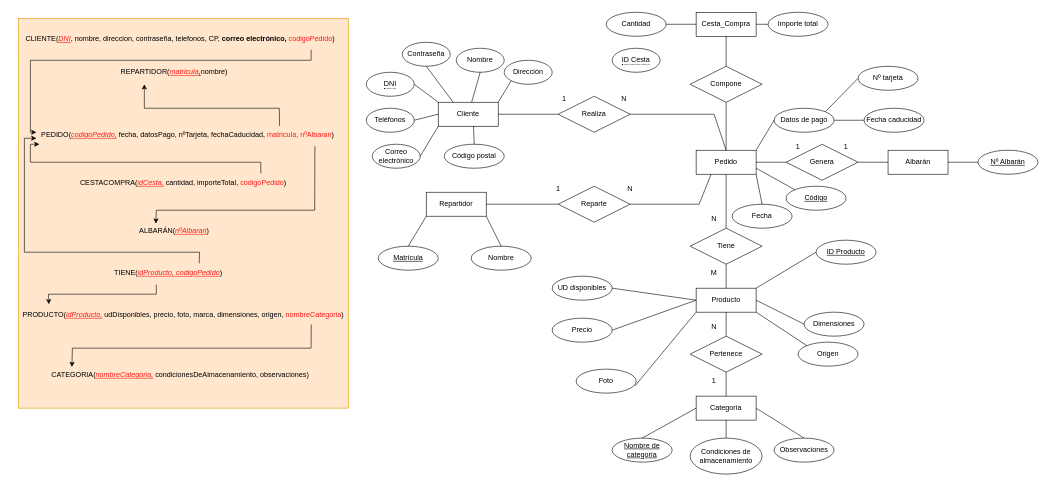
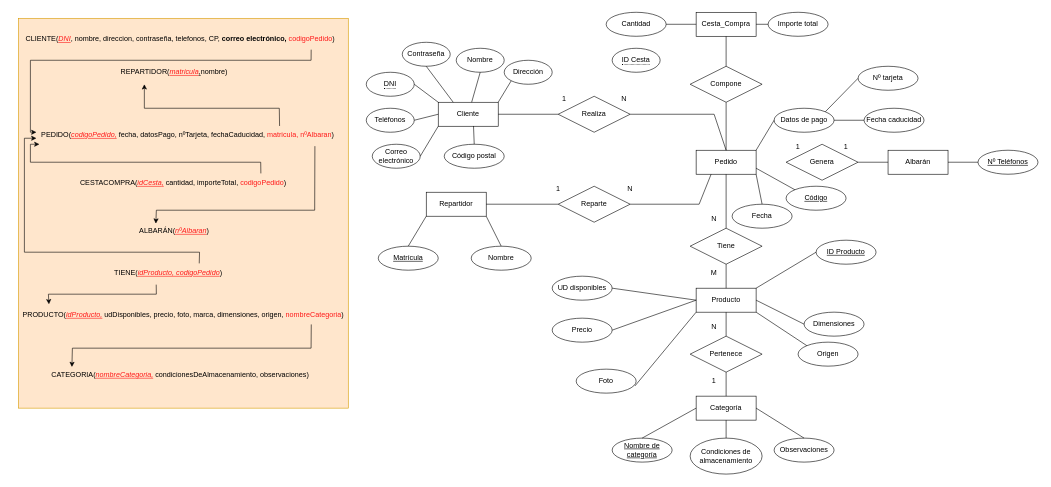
edge "Pedido" -- "Genera": removed
node "Nº Albarán": label "Nº Albarán" -> "Nº Teléfonos"
